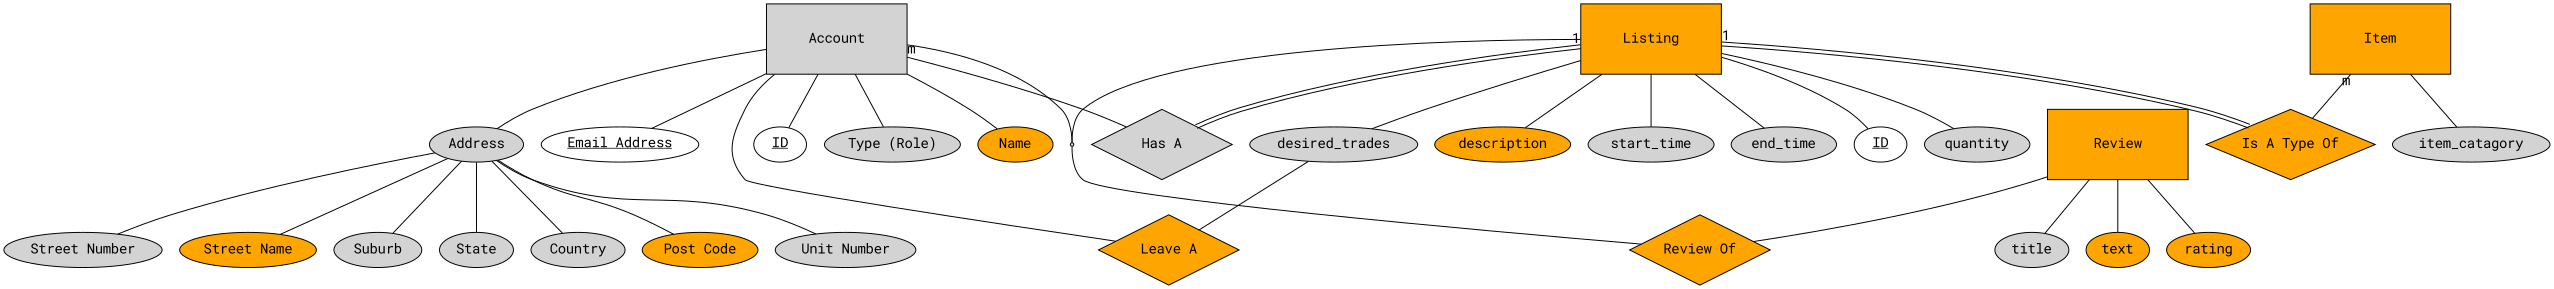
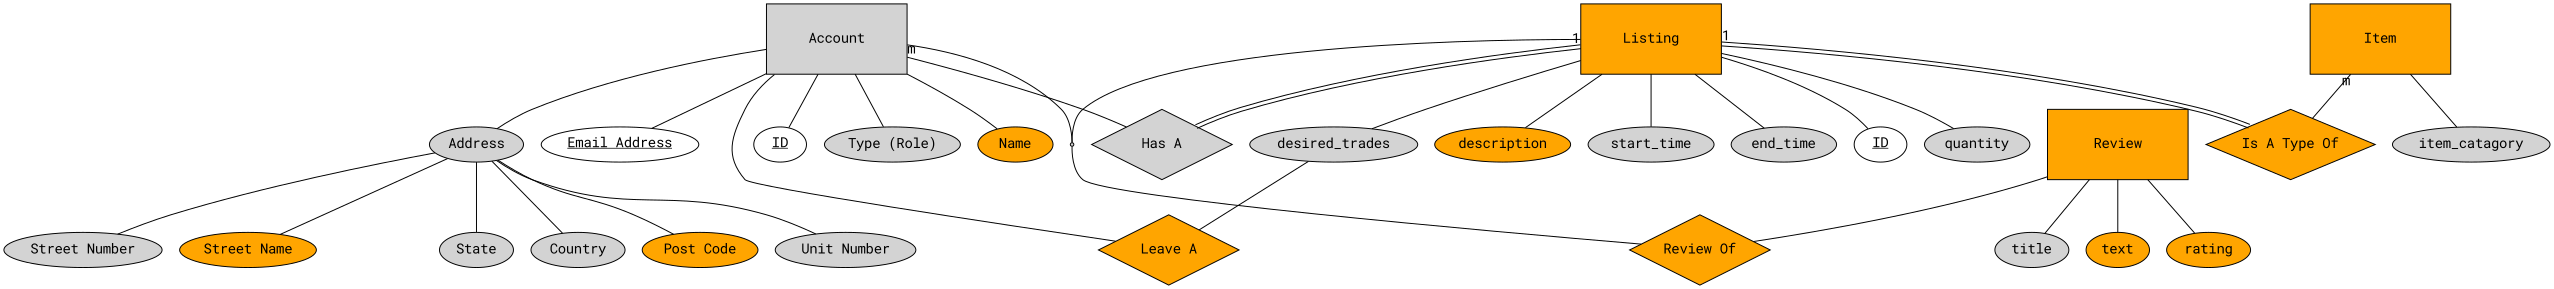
node "Suburb": removed
